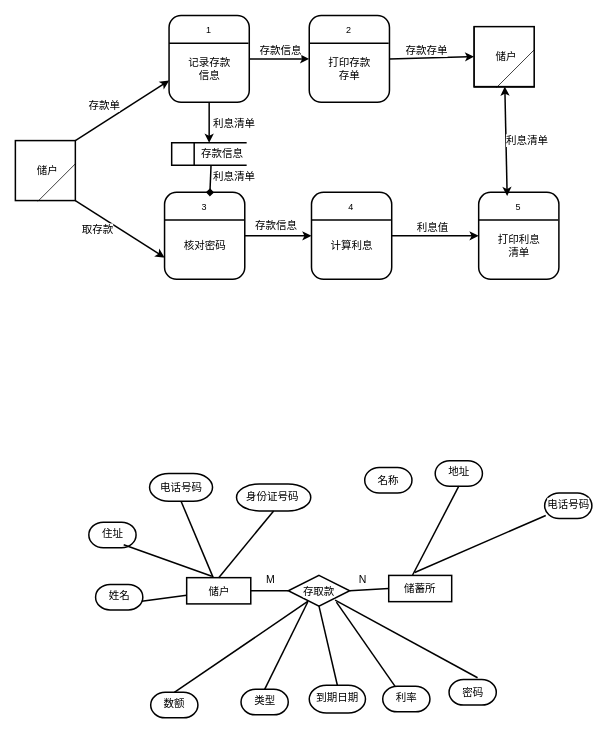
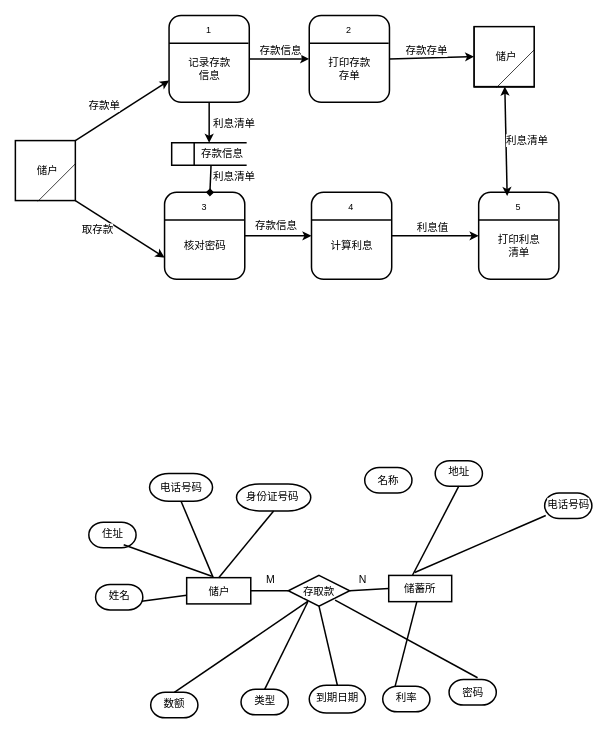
edge "存取款" -- "利率": now "储蓄所" -- "利率"
